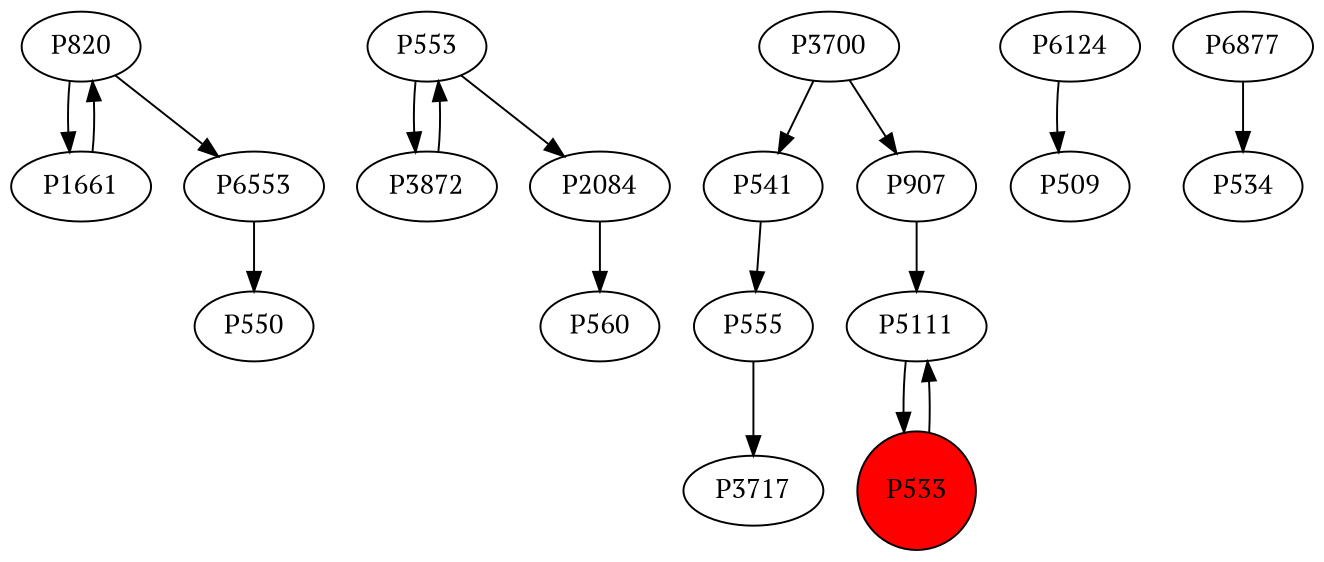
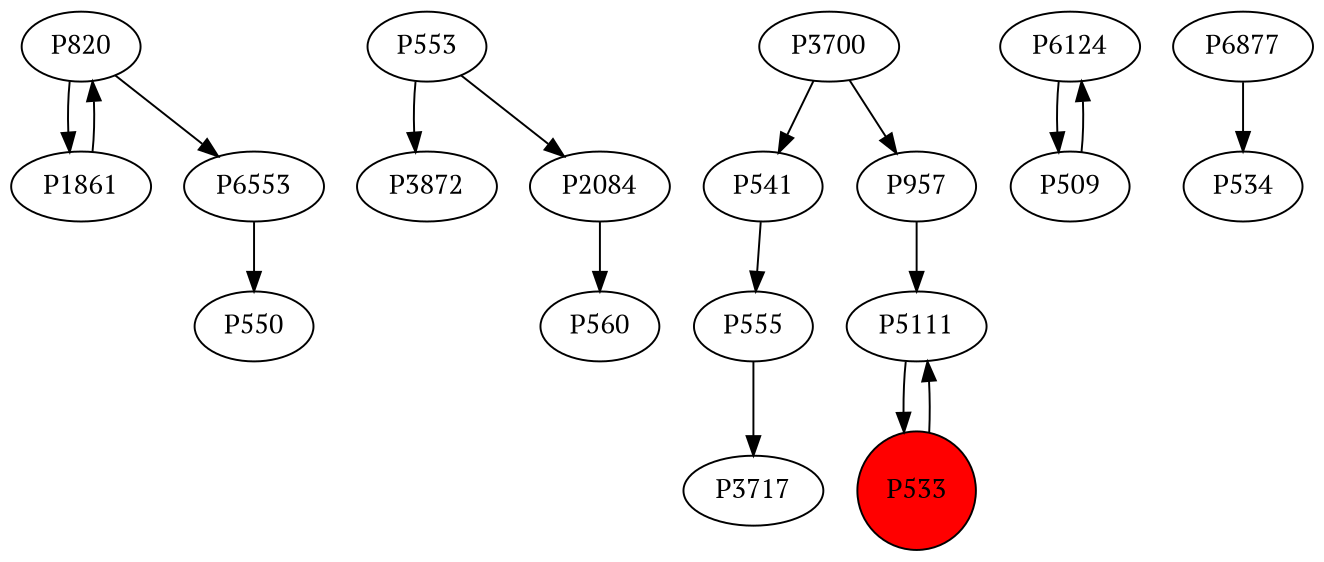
edge "P3872" -> "P553": removed
edge "P509" -> "P6124": added
node "P1661": label "P1661" -> "P1861"
node "P907": label "P907" -> "P957"
